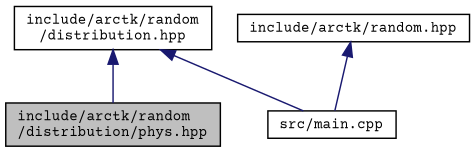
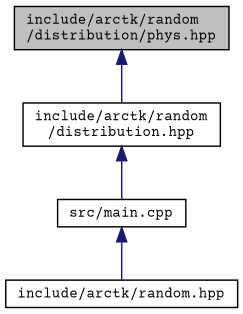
edge "include/arctk/random /distribution/phys.hpp" -> "include/arctk/random /distribution.hpp": reversed
edge "src/main.cpp" -> "include/arctk/random.hpp": reversed
